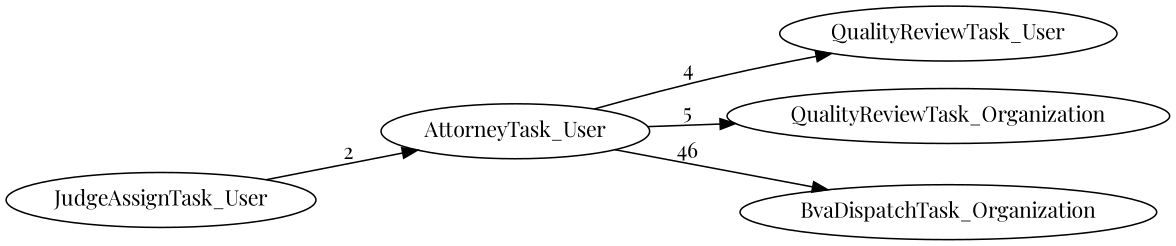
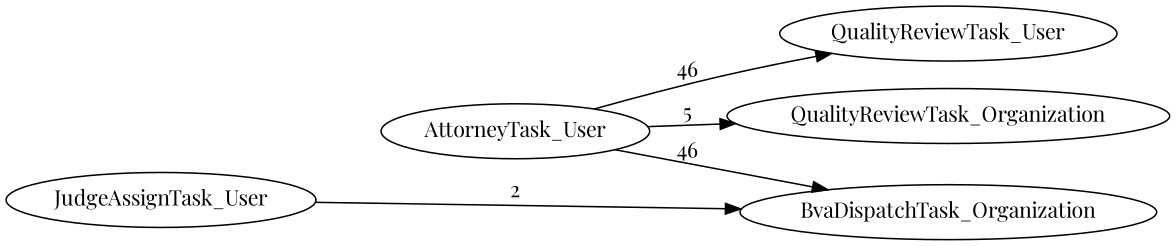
edge "AttorneyTask_User" -> "QualityReviewTask_User": label "4" -> "46"
edge "JudgeAssignTask_User" -> "AttorneyTask_User": now "JudgeAssignTask_User" -> "BvaDispatchTask_Organization"
